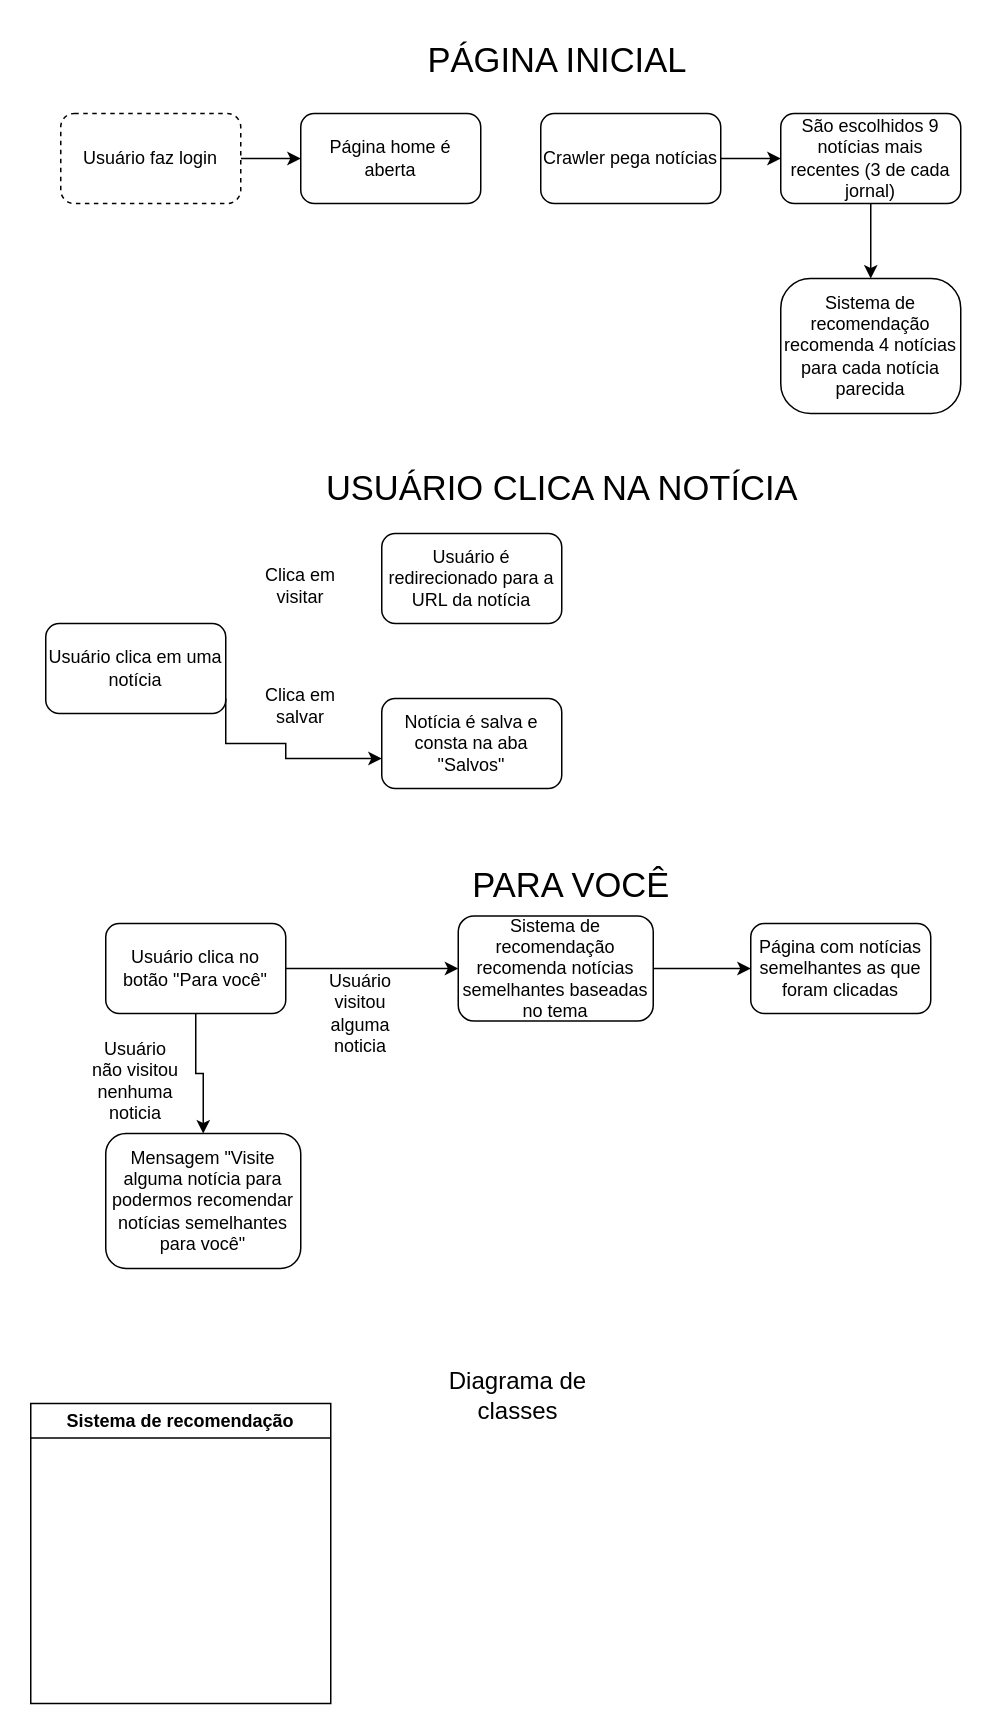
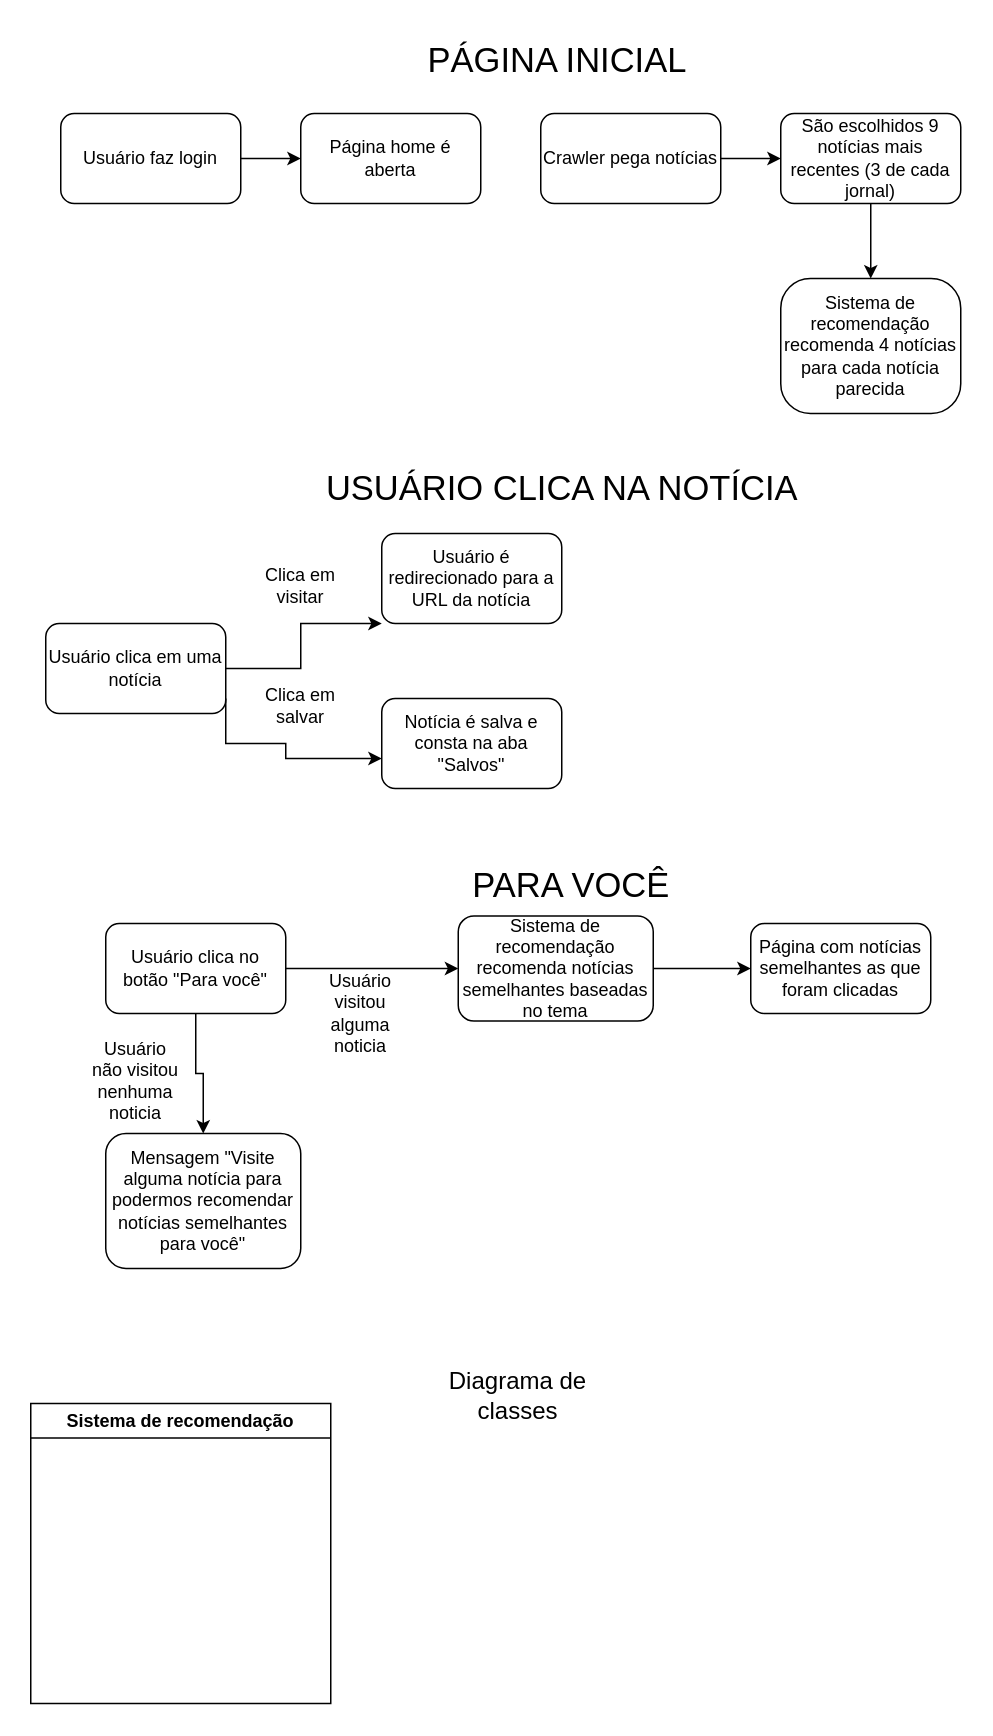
node "Usuário faz login": style dashed -> solid
edge "Usuário clica em uma notícia" -> "Usuário é redirecionado para a URL da notícia": added
